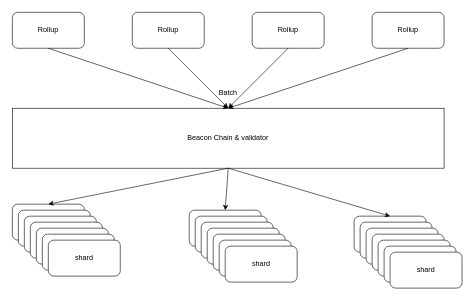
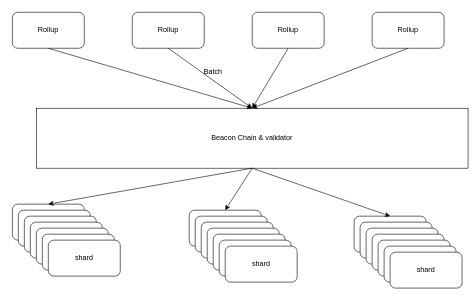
node "Batch": moved (228, 93) -> (213, 72)
node "Beacon Chain & validator": moved (228, 138) -> (252, 138)
